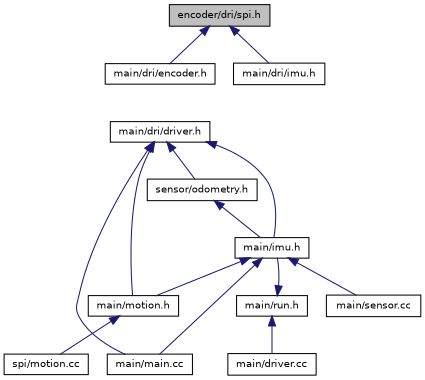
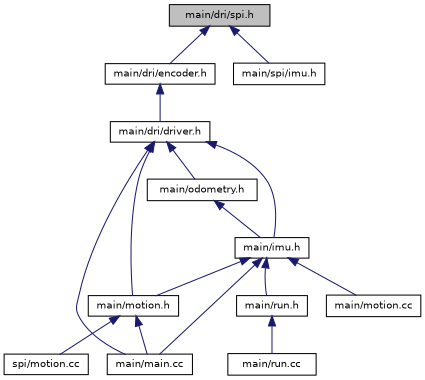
node "encoder/dri/spi.h": label "encoder/dri/spi.h" -> "main/dri/spi.h"
node "main/dri/imu.h": label "main/dri/imu.h" -> "main/spi/imu.h"
edge "main/dri/driver.h" -> "main/dri/encoder.h": added
node "sensor/odometry.h": label "sensor/odometry.h" -> "main/odometry.h"
edge "main/imu.h" -> "main/run.h": reversed
node "main/sensor.cc": label "main/sensor.cc" -> "main/motion.cc"
edge "main/main.cc" -> "main/motion.h": added
node "main/driver.cc": label "main/driver.cc" -> "main/run.cc"
